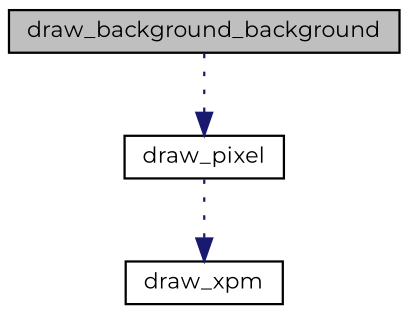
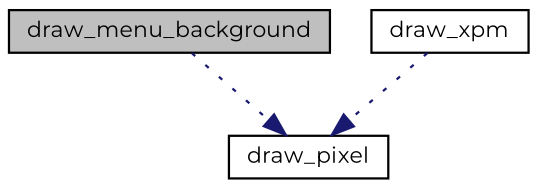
node "draw_background_background": label "draw_background_background" -> "draw_menu_background"
edge "draw_pixel" -> "draw_xpm": reversed
